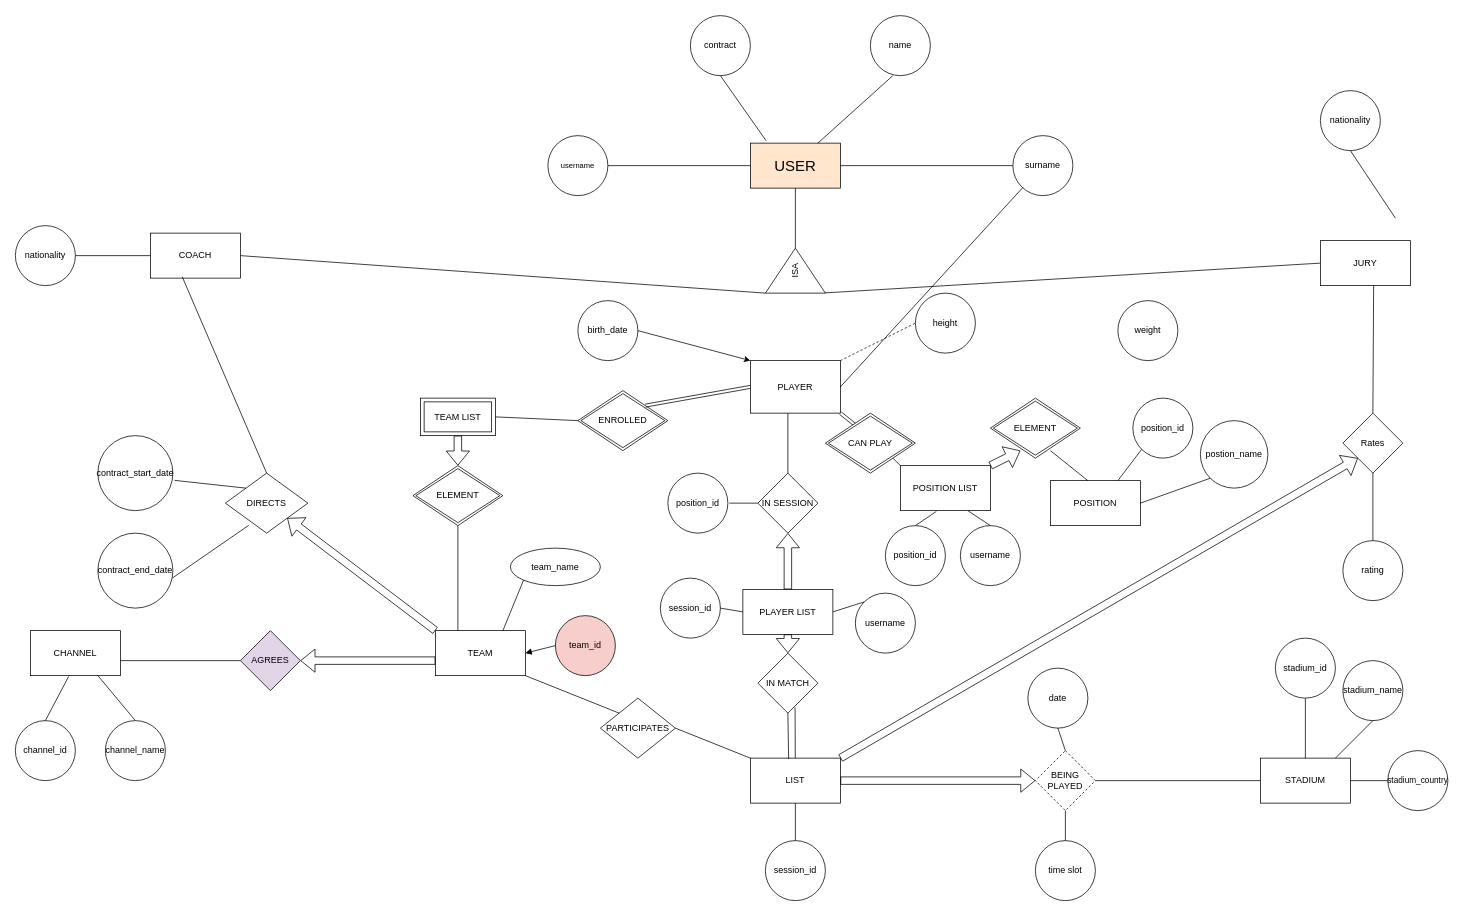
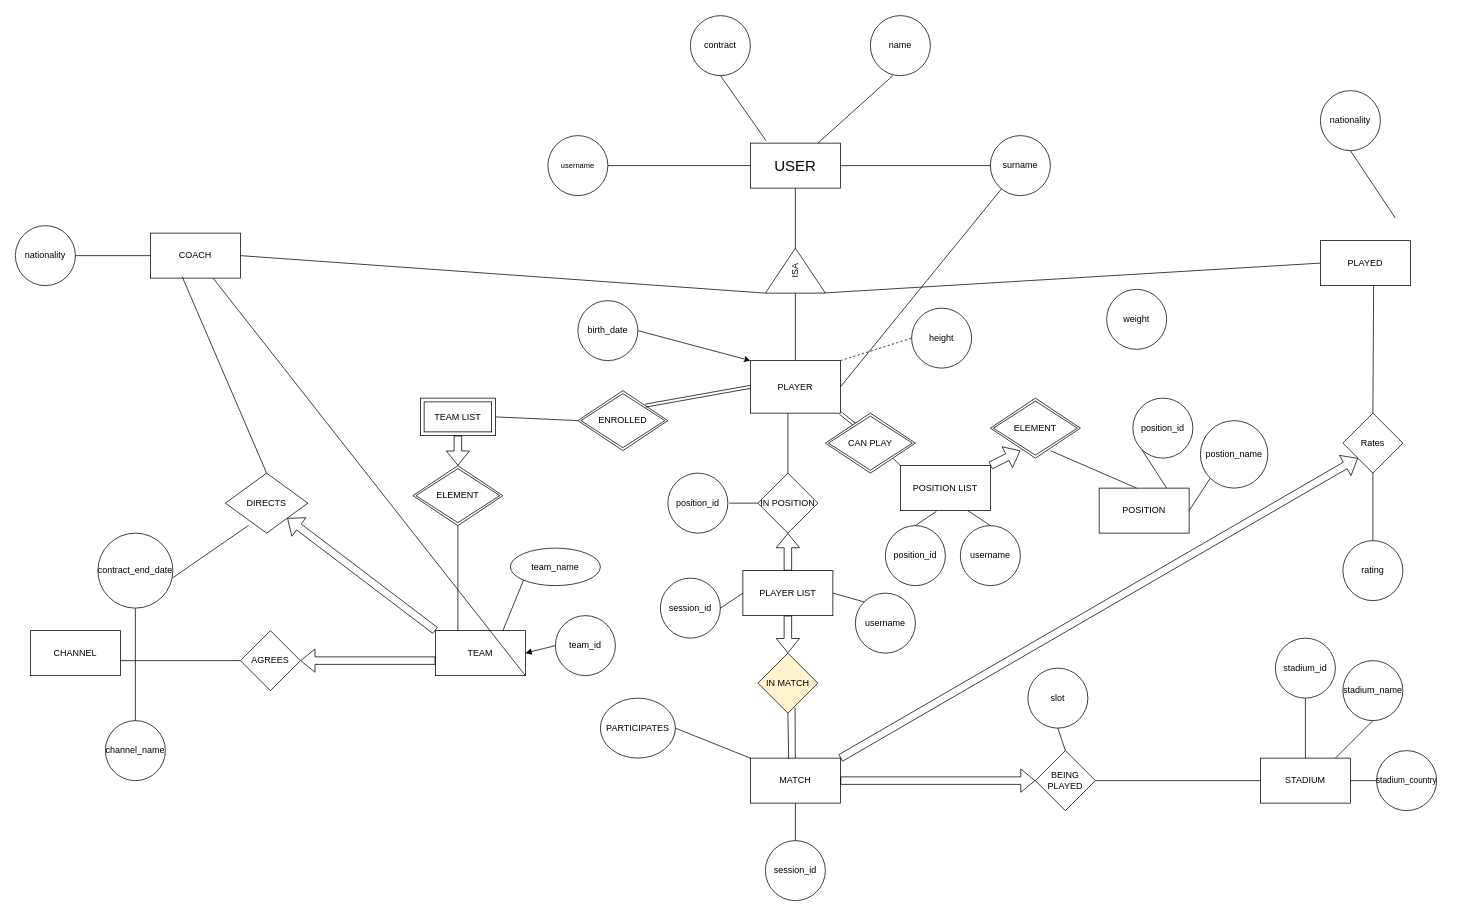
node "USER": fillcolor #ffe6cc -> #ffffff
node "surname": moved (1043, 165) -> (1020, 165)
node "JURY": label "JURY" -> "PLAYED"
node "height": moved (945, 323) -> (942, 338)
edge "ISA" -- "PLAYER": added
node "weight": moved (1148, 330) -> (1137, 319)
node "contract_start_date": removed
edge "contract_start_date" -- "DIRECTS": removed
node "IN SESSION": label "IN SESSION" -> "IN POSITION"
node "POSITION": moved (1095, 503) -> (1144, 510)
node "PLAYER LIST": moved (788, 612) -> (788, 593)
node "team_id": fillcolor #f8cecc -> #ffffff
node "AGREES": fillcolor #e1d5e7 -> #ffffff
node "IN MATCH": fillcolor #ffffff -> #fff2cc
edge "TEAM" -- "PARTICIPATES": now "TEAM" -- "COACH"
edge "CHANNEL" -- "channel_id": removed
edge "CHANNEL" -- "channel_name": now "contract_end_date" -- "channel_name"
node "date": label "date" -> "slot"
node "PARTICIPATES": shape diamond -> ellipse
node "channel_id": removed
node "LIST": label "LIST" -> "MATCH"
node "BEING PLAYED": style dashed -> solid
node "stadium_country": moved (1418, 780) -> (1407, 780)
edge "BEING PLAYED" -- "time slot": removed
node "time slot": removed
